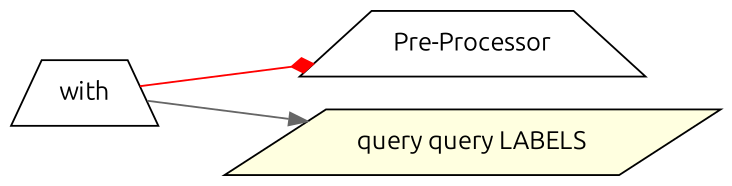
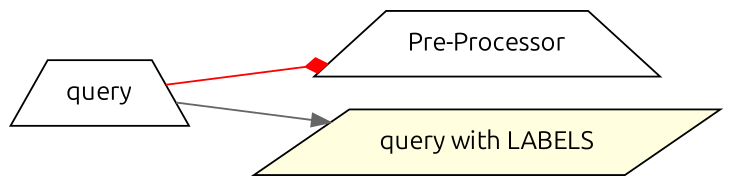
node "with": label "with" -> "query"
node "query query LABELS": label "query query LABELS" -> "query with LABELS"
